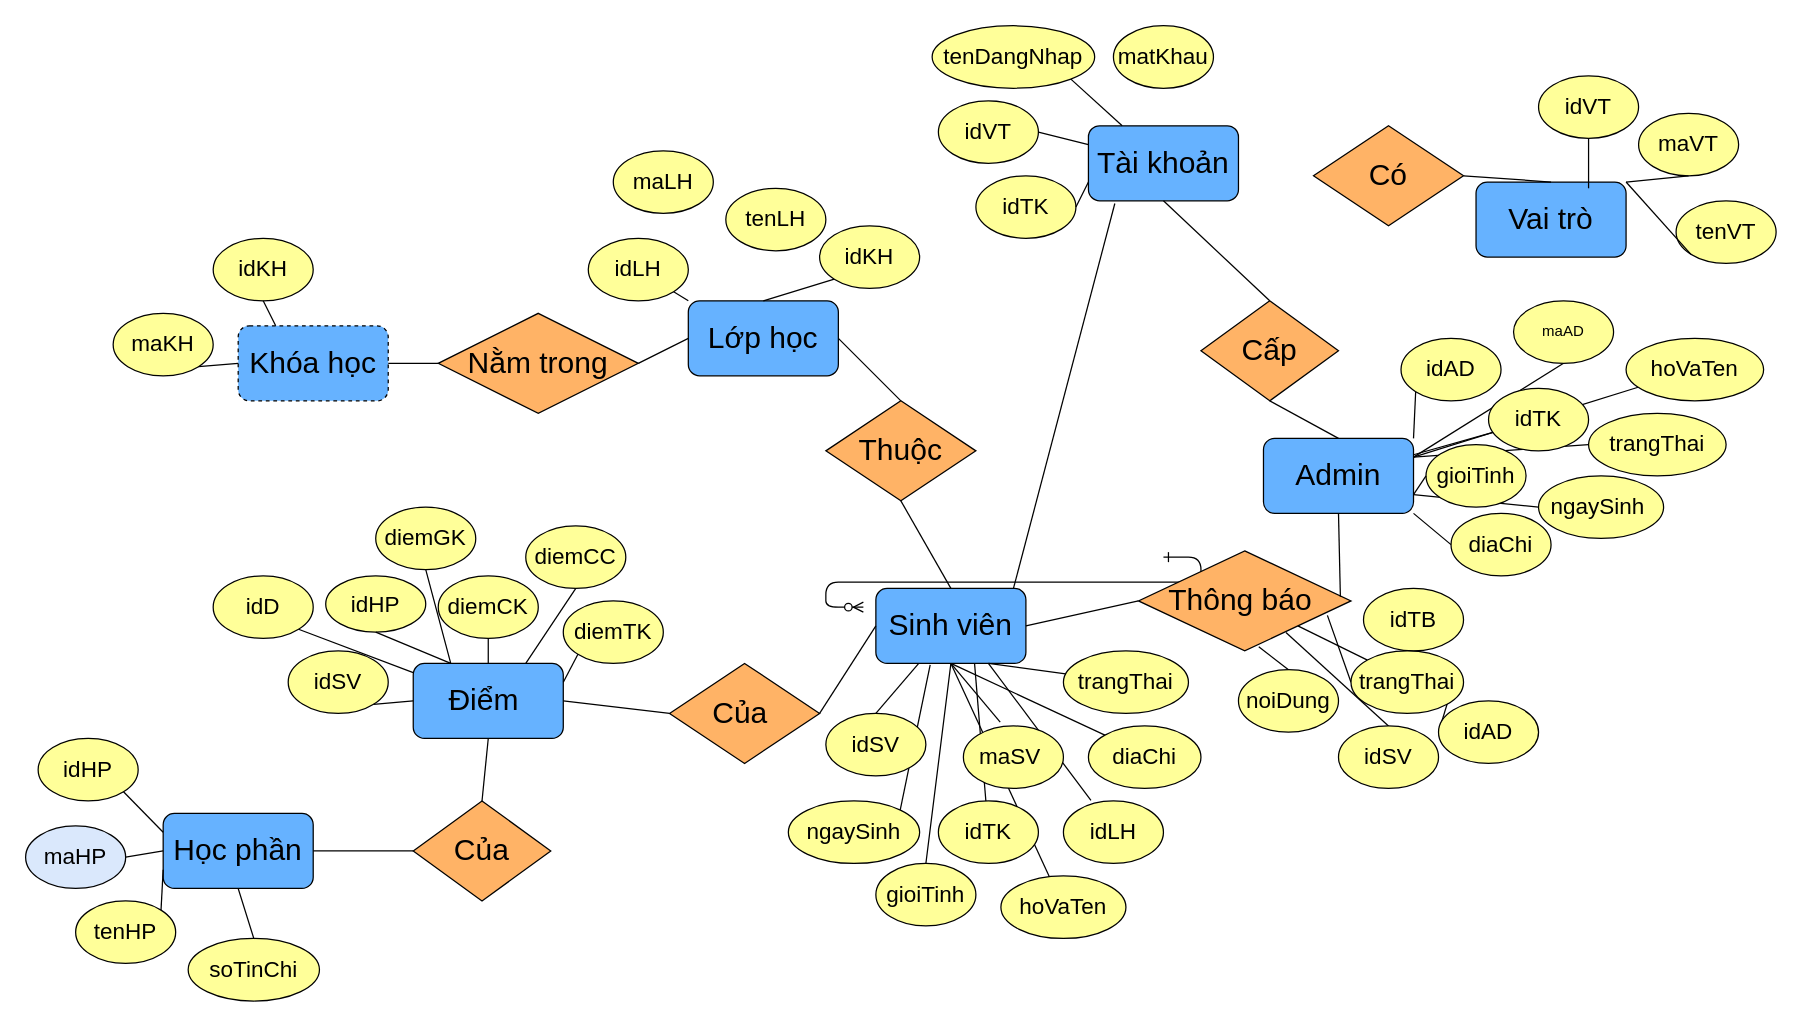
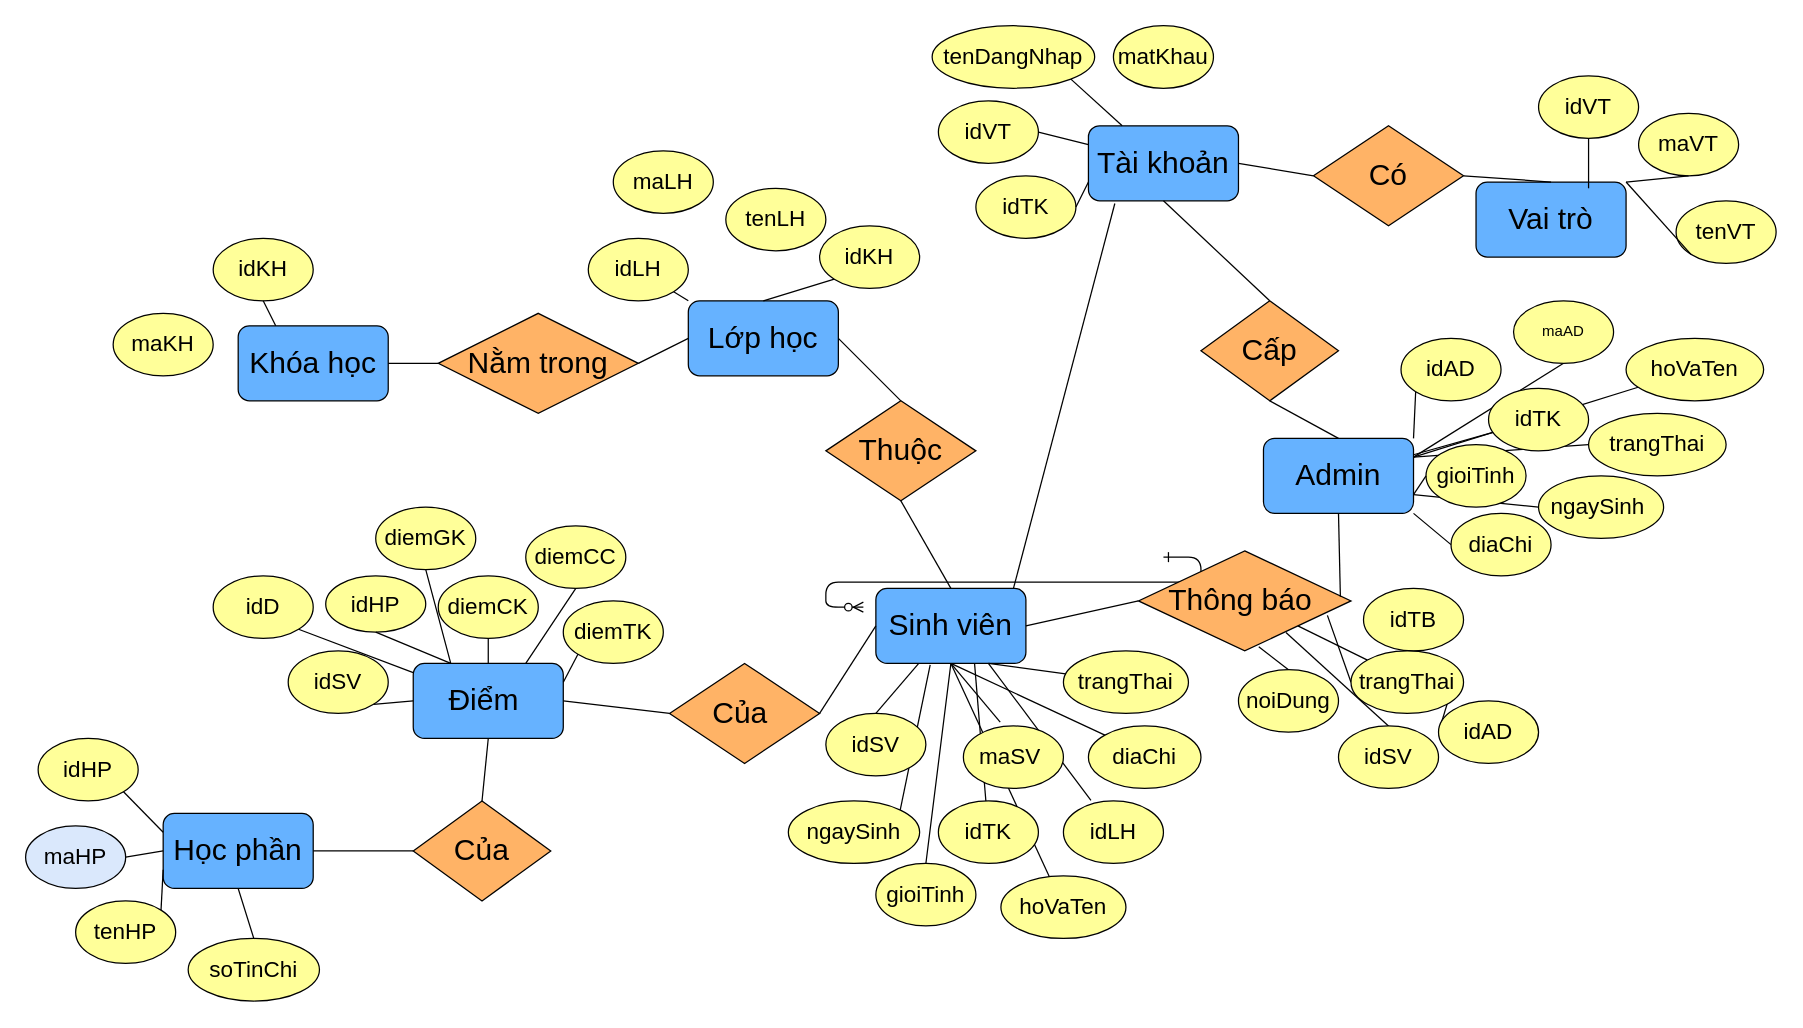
edge "Tài khoản" -- "Có": added
node "Khóa học": style dashed -> solid
edge "maKH" -- "Khóa học": removed
